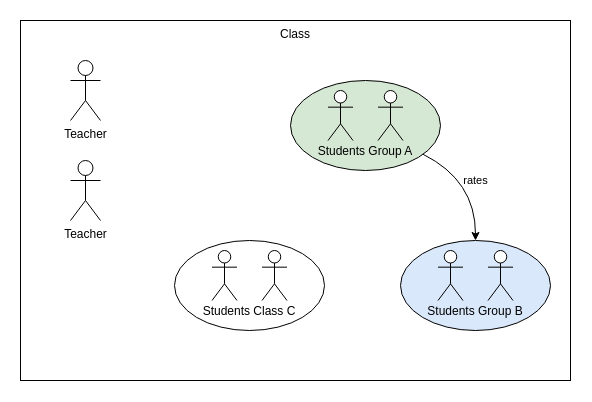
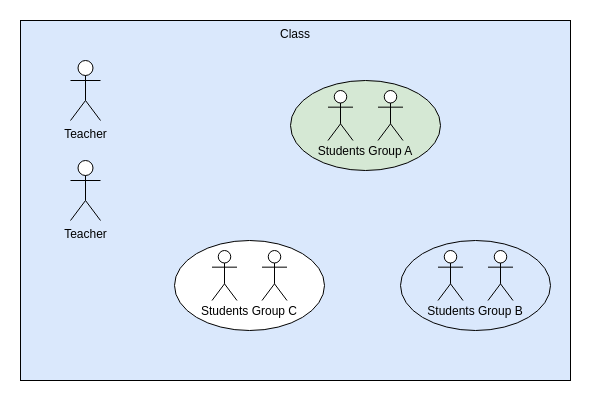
edge "Students Group A" -> "Students Group B": removed, label "rates"
node "Class": fillcolor #ffffff -> #dae8fc
node "Students Class C": label "Students Class C" -> "Students Group C"
